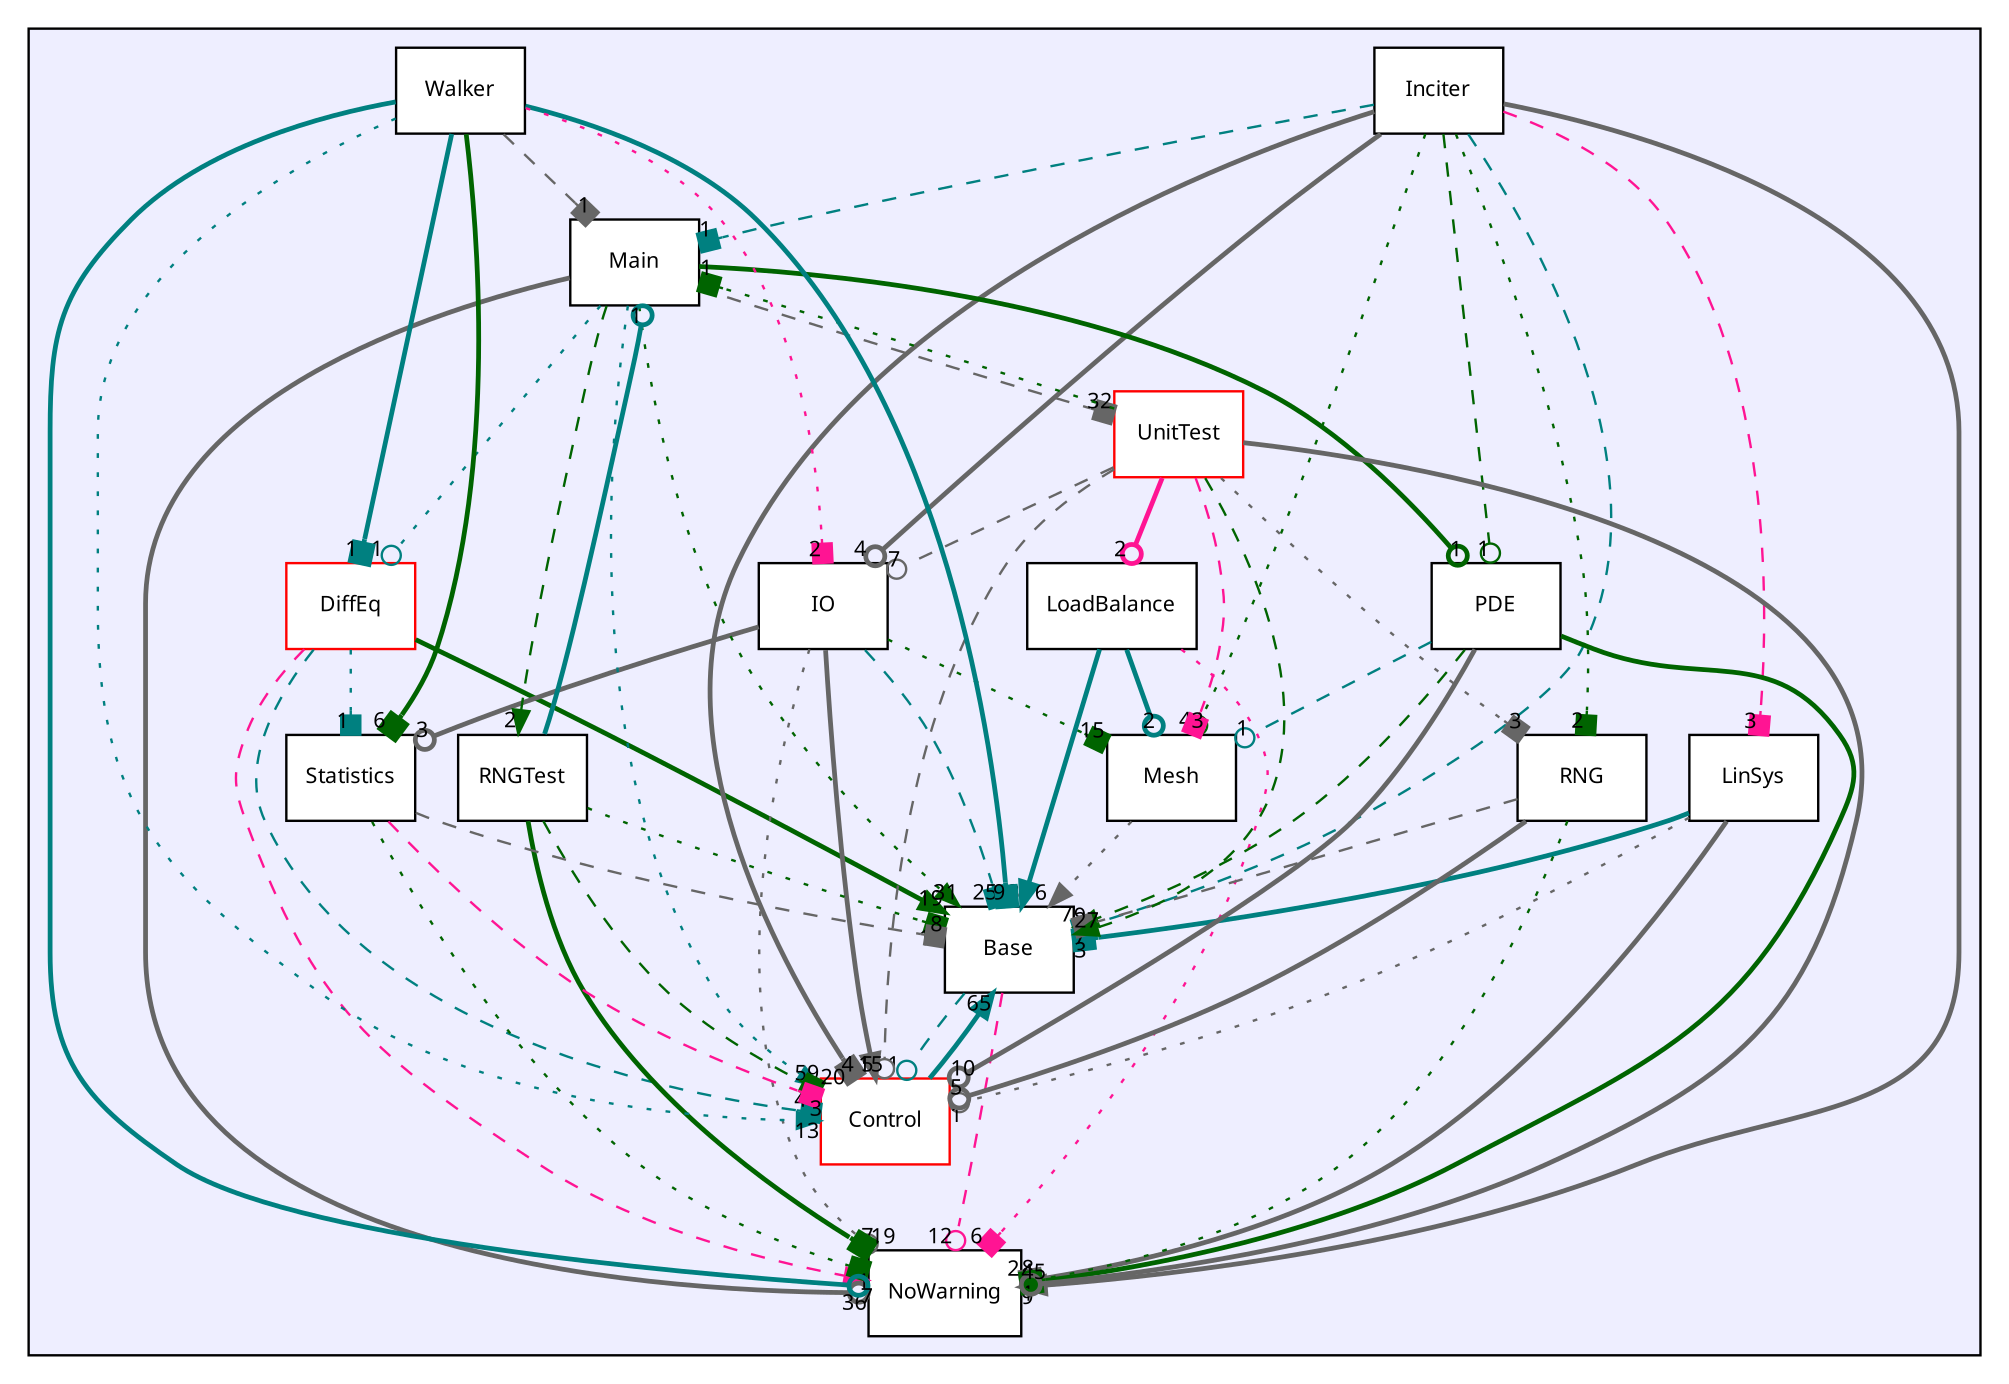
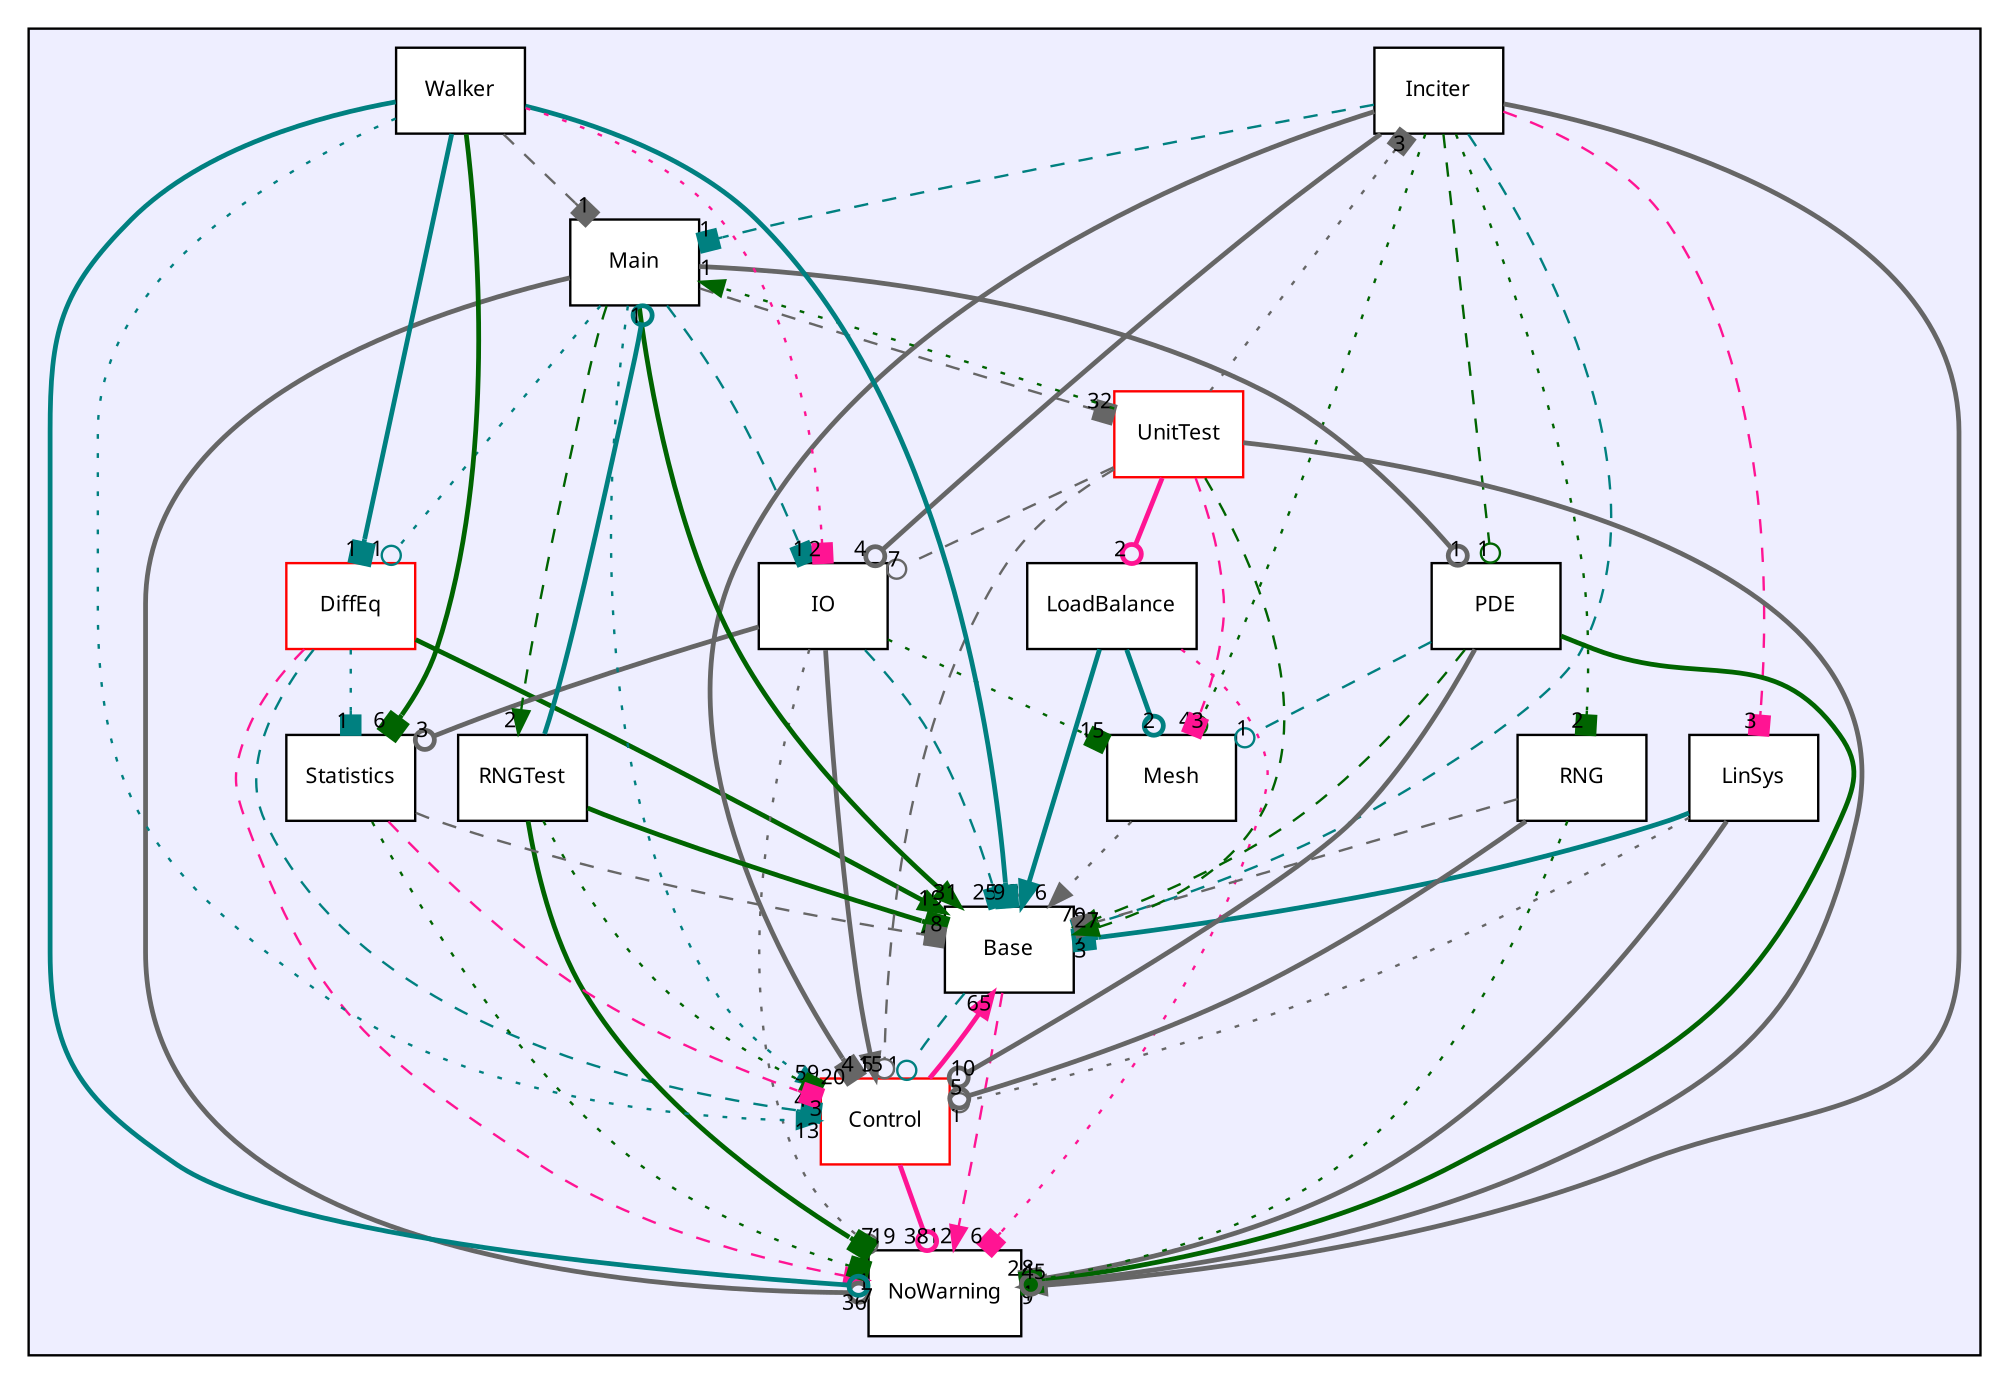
edge "Main" -> "PDE": color darkgreen -> gray40
edge "UnitTest" -> "Main": arrowhead box -> normal
edge "Main" -> "IO": added
edge "UnitTest" -> "RNG": now "UnitTest" -> "Inciter"
edge "Main" -> "Base": style dotted -> bold
edge "RNGTest" -> "Base": style dotted -> bold
edge "RNGTest" -> "Control": style dashed -> dotted
edge "Control" -> "Base": color teal -> deeppink
edge "Base" -> "NoWarning": arrowhead odot -> normal
edge "Control" -> "NoWarning": added
